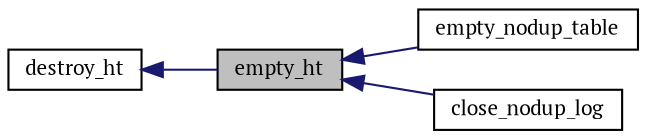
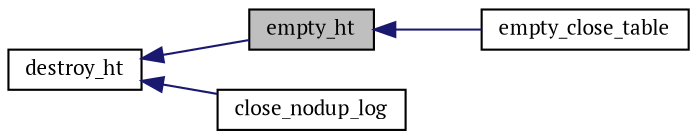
node "empty_nodup_table": label "empty_nodup_table" -> "empty_close_table"
edge "close_nodup_log" -> "empty_ht": now "close_nodup_log" -> "destroy_ht"
